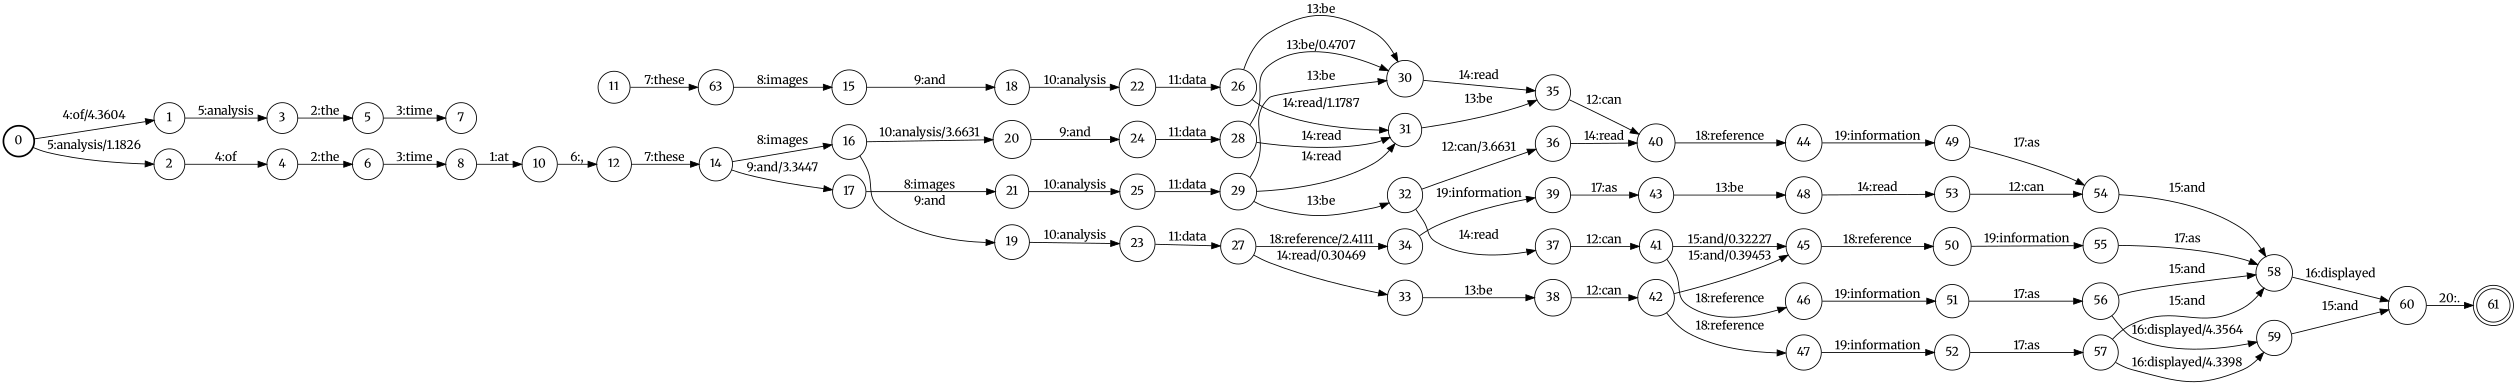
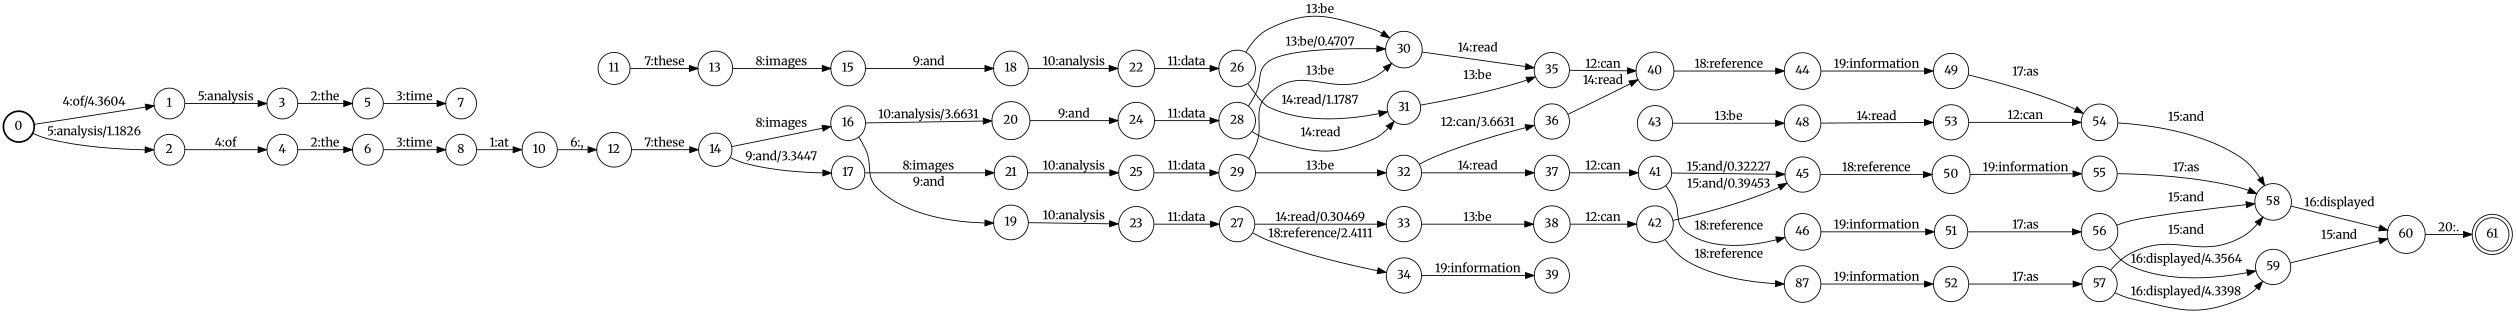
node "63": label "63" -> "13"
edge "29" -> "31": removed, label "14:read"
edge "39" -> "43": removed, label "17:as"
node "47": label "47" -> "87"
